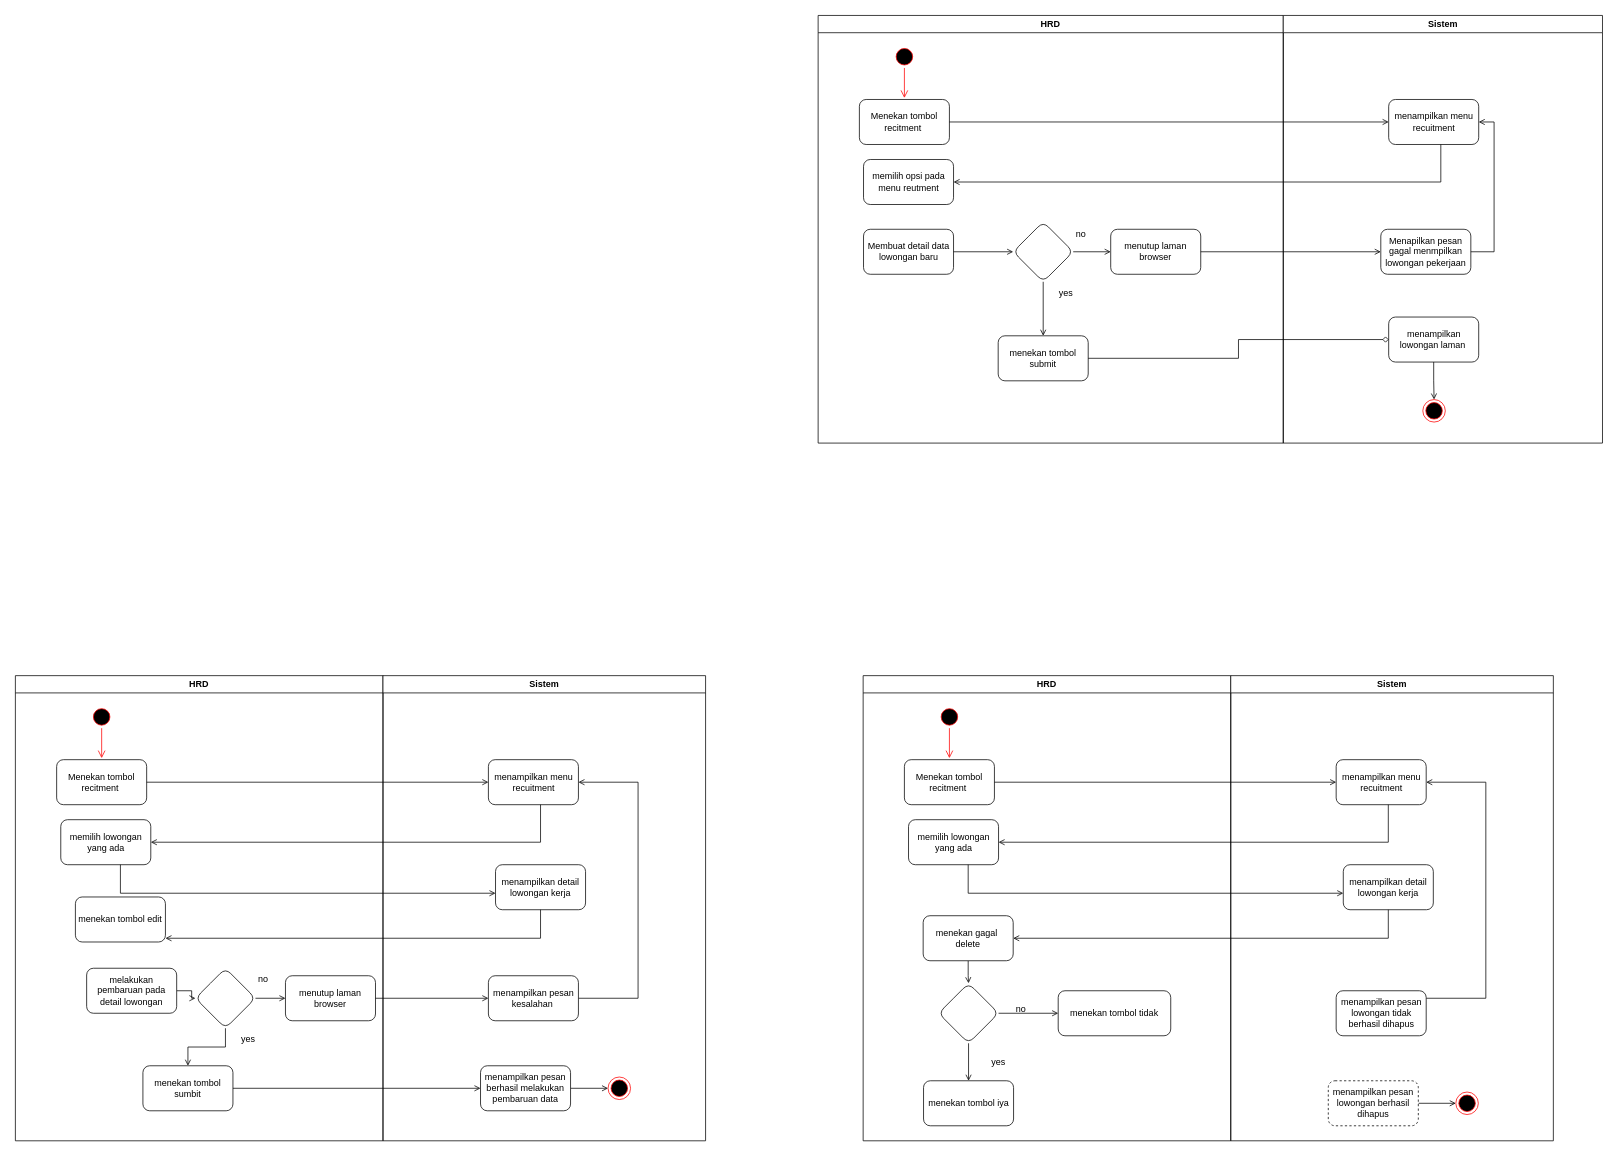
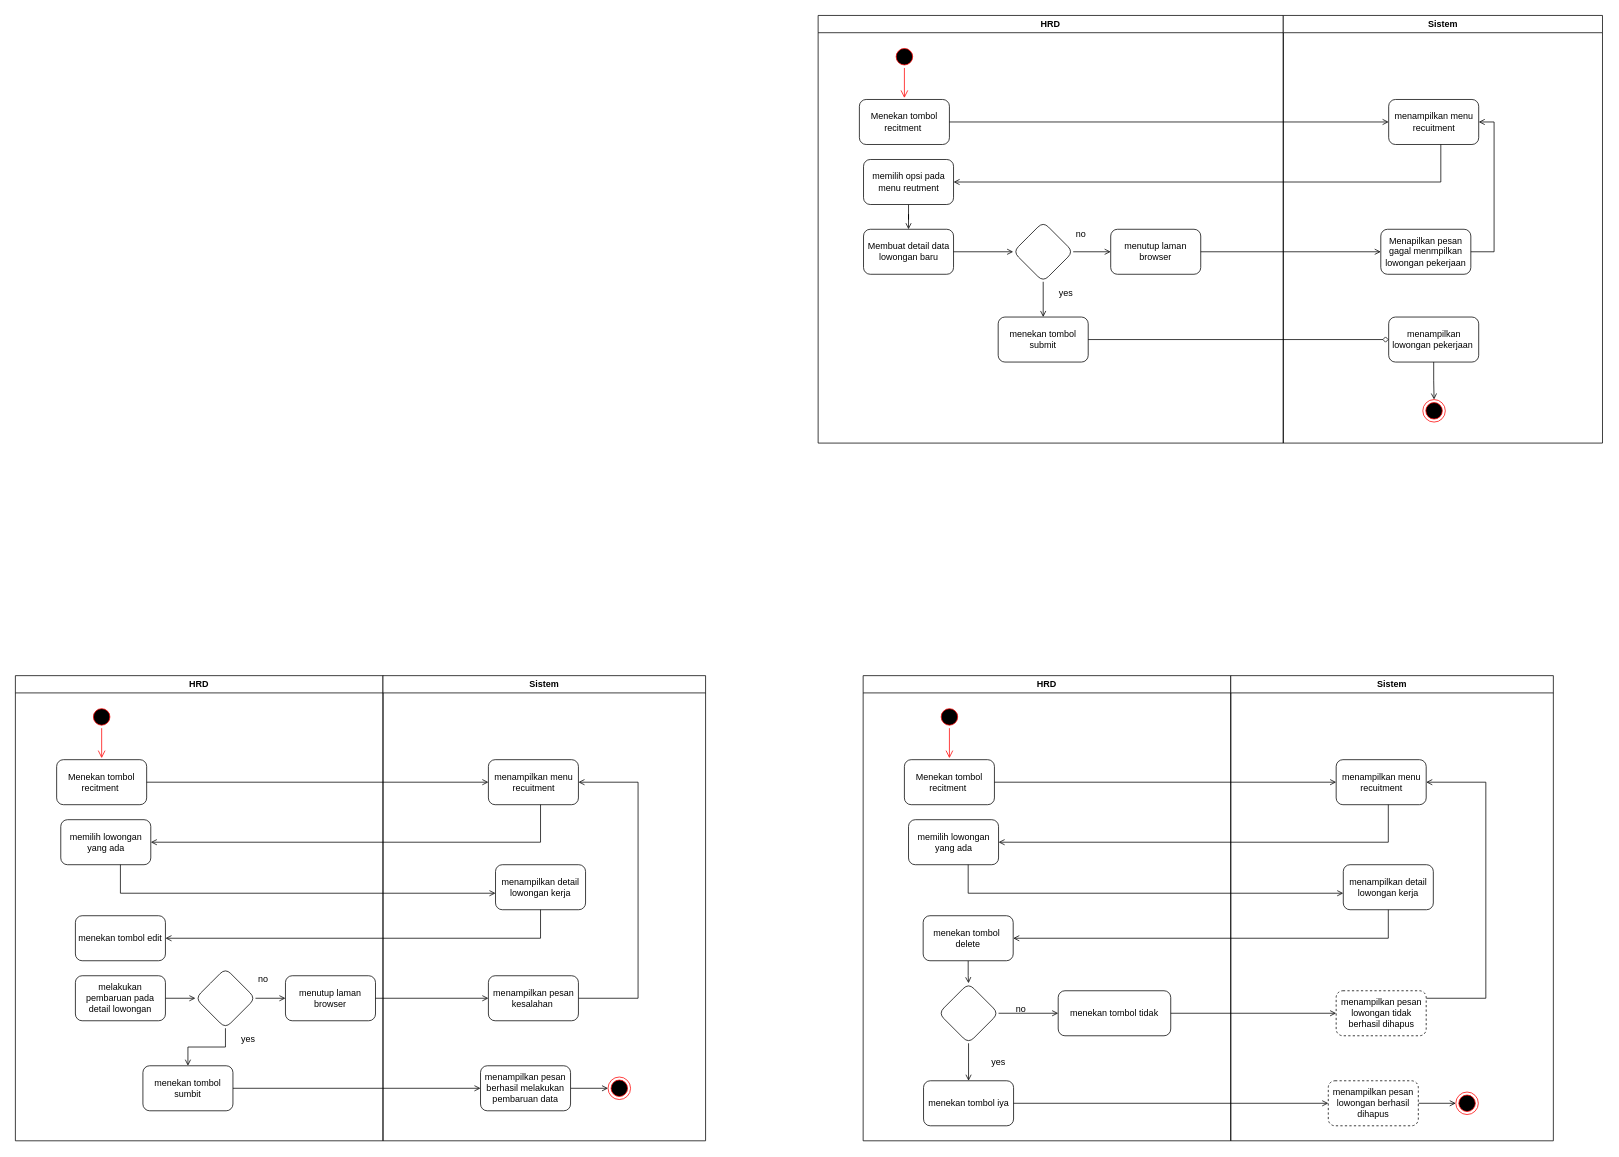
edge "memilih opsi pada menu reutment" -> "Membuat detail data lowongan baru": added
node "menampilkan lowongan laman": label "menampilkan lowongan laman" -> "menampilkan lowongan pekerjaan"
node "menekan tombol submit": moved (1043, 358) -> (1043, 339)
node "menekan tombol edit": moved (120, 919) -> (120, 938)
node "menekan gagal delete": label "menekan gagal delete" -> "menekan tombol delete"
node "melakukan pembaruan pada detail lowongan": moved (132, 990) -> (120, 998)
edge "menekan tombol tidak" -> "menampilkan pesan lowongan tidak berhasil dihapus": added
node "menampilkan pesan lowongan tidak berhasil dihapus": style solid -> dashed
edge "menekan tombol iya" -> "menampilkan pesan lowongan berhasil dihapus": added
